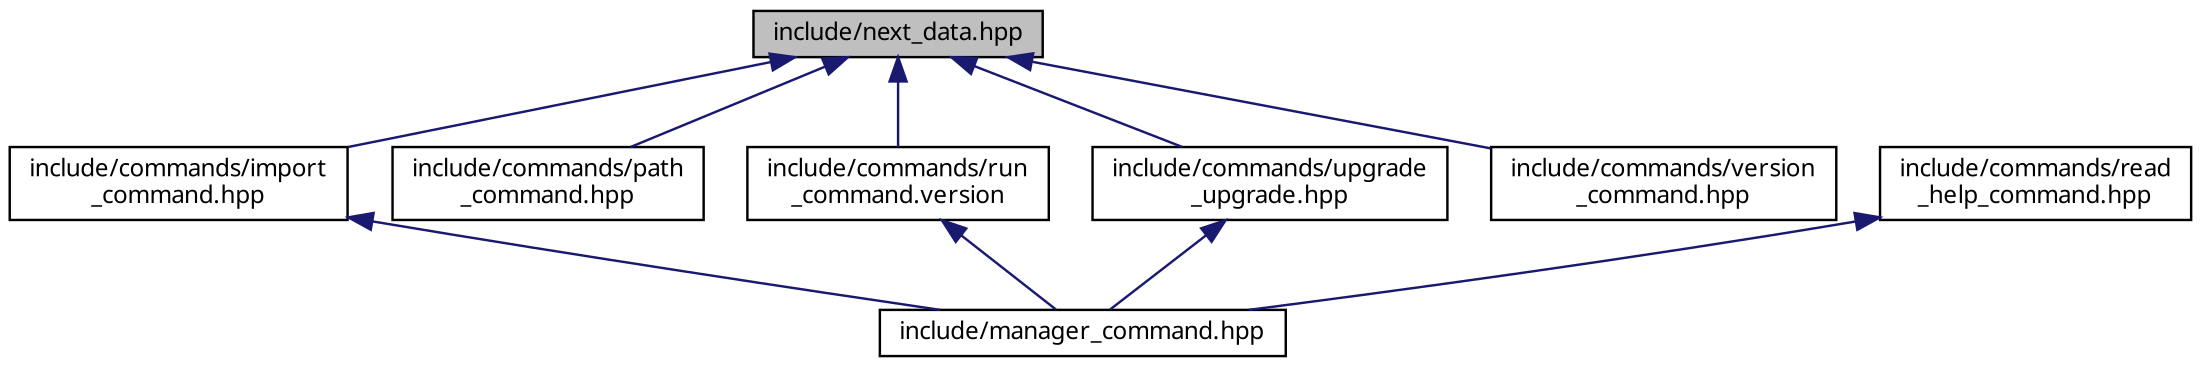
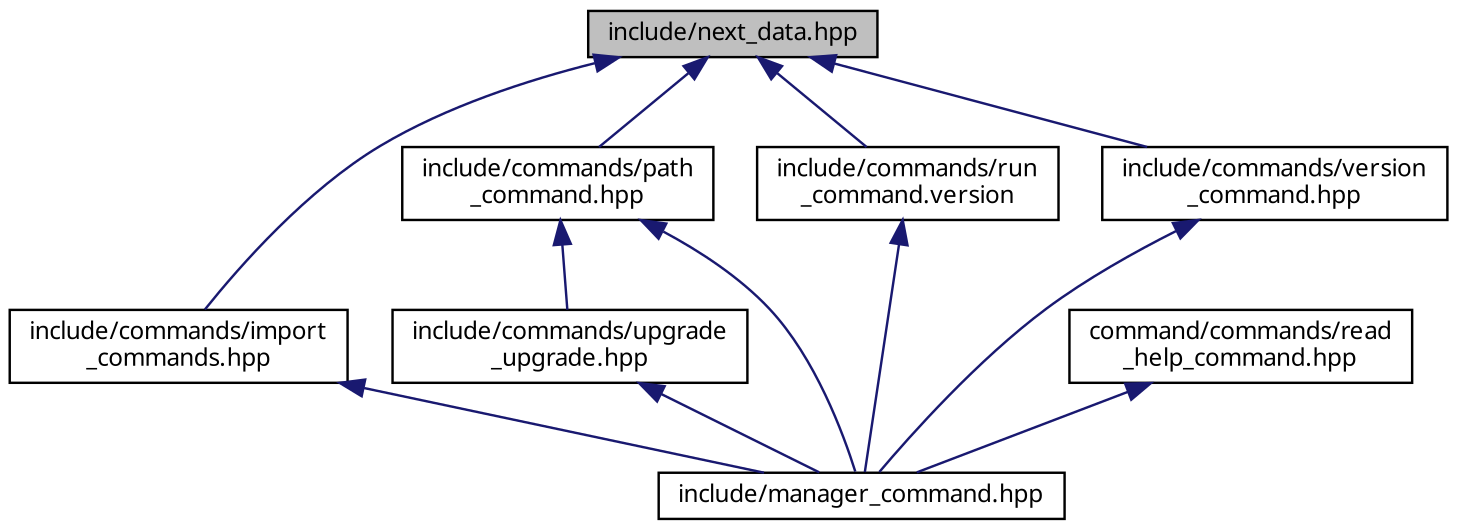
edge "include/commands/upgrade _upgrade.hpp" -> "include/next_data.hpp": now "include/commands/upgrade _upgrade.hpp" -> "include/commands/path _command.hpp"
node "include/commands/import _command.hpp": label "include/commands/import _command.hpp" -> "include/commands/import _commands.hpp"
node "include/commands/read _help_command.hpp": label "include/commands/read _help_command.hpp" -> "command/commands/read _help_command.hpp"
edge "include/manager_command.hpp" -> "include/commands/path _command.hpp": added
edge "include/manager_command.hpp" -> "include/commands/version _command.hpp": added
